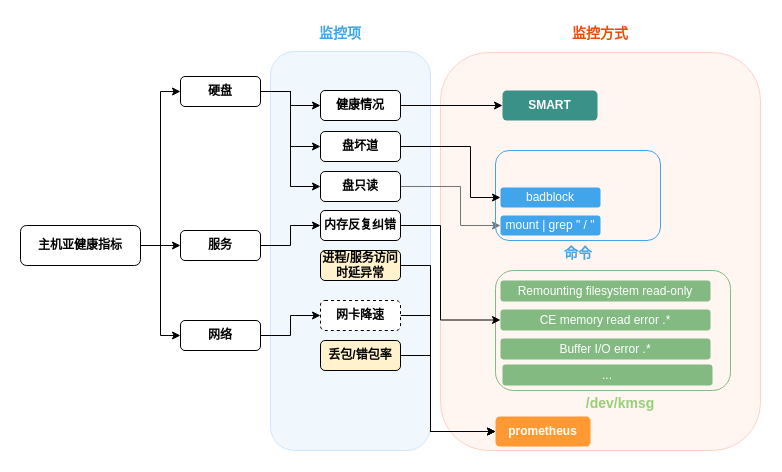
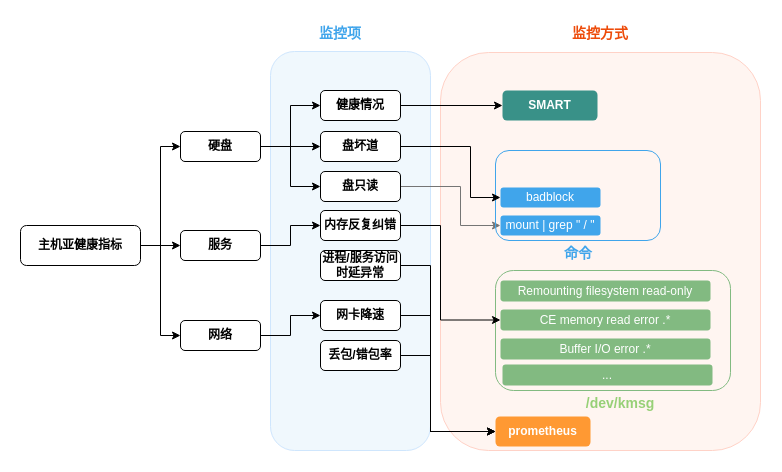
node "硬盘": moved (221, 92) -> (221, 147)
node "进程/服务访问时延异常": fillcolor #fff2cc -> #ffffff
node "网卡降速": style dashed -> solid
node "丢包/错包率": fillcolor #fff2cc -> #ffffff
